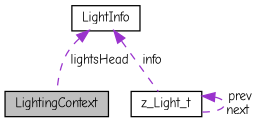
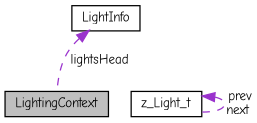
edge "z_Light_t" -> "LightInfo": removed, label "info"
